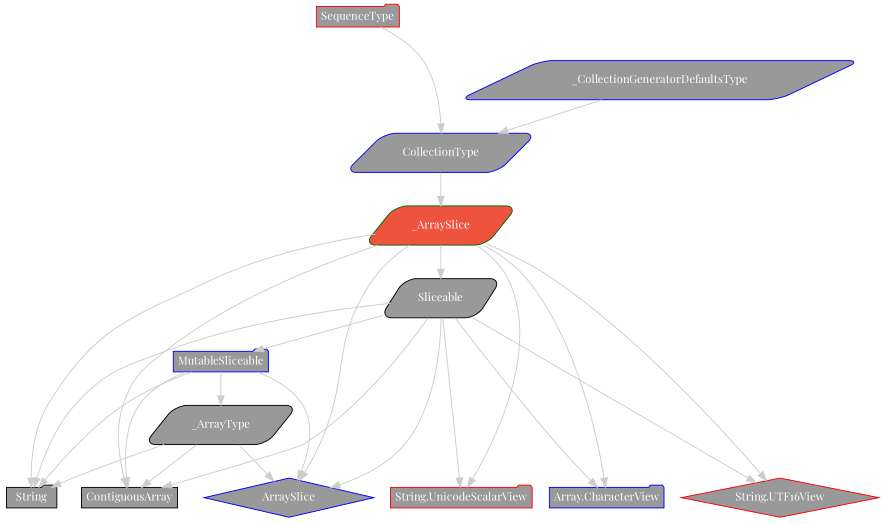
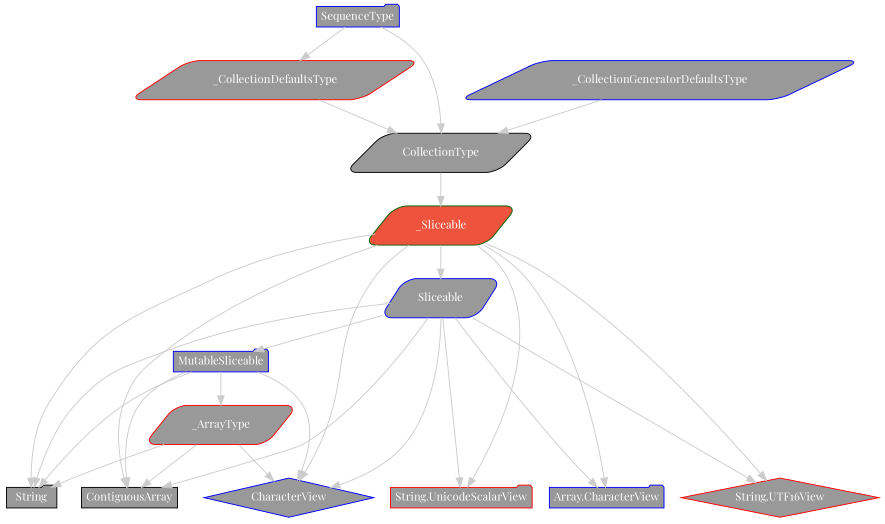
node "SequenceType": color red -> blue
node "_CollectionDefaultsType": added
node "CollectionType": color blue -> black
node "_ArraySlice": label "_ArraySlice" -> "_Sliceable"
node "Sliceable": color black -> blue
node "_ArrayType": color black -> red
node "ArraySlice": label "ArraySlice" -> "CharacterView"
